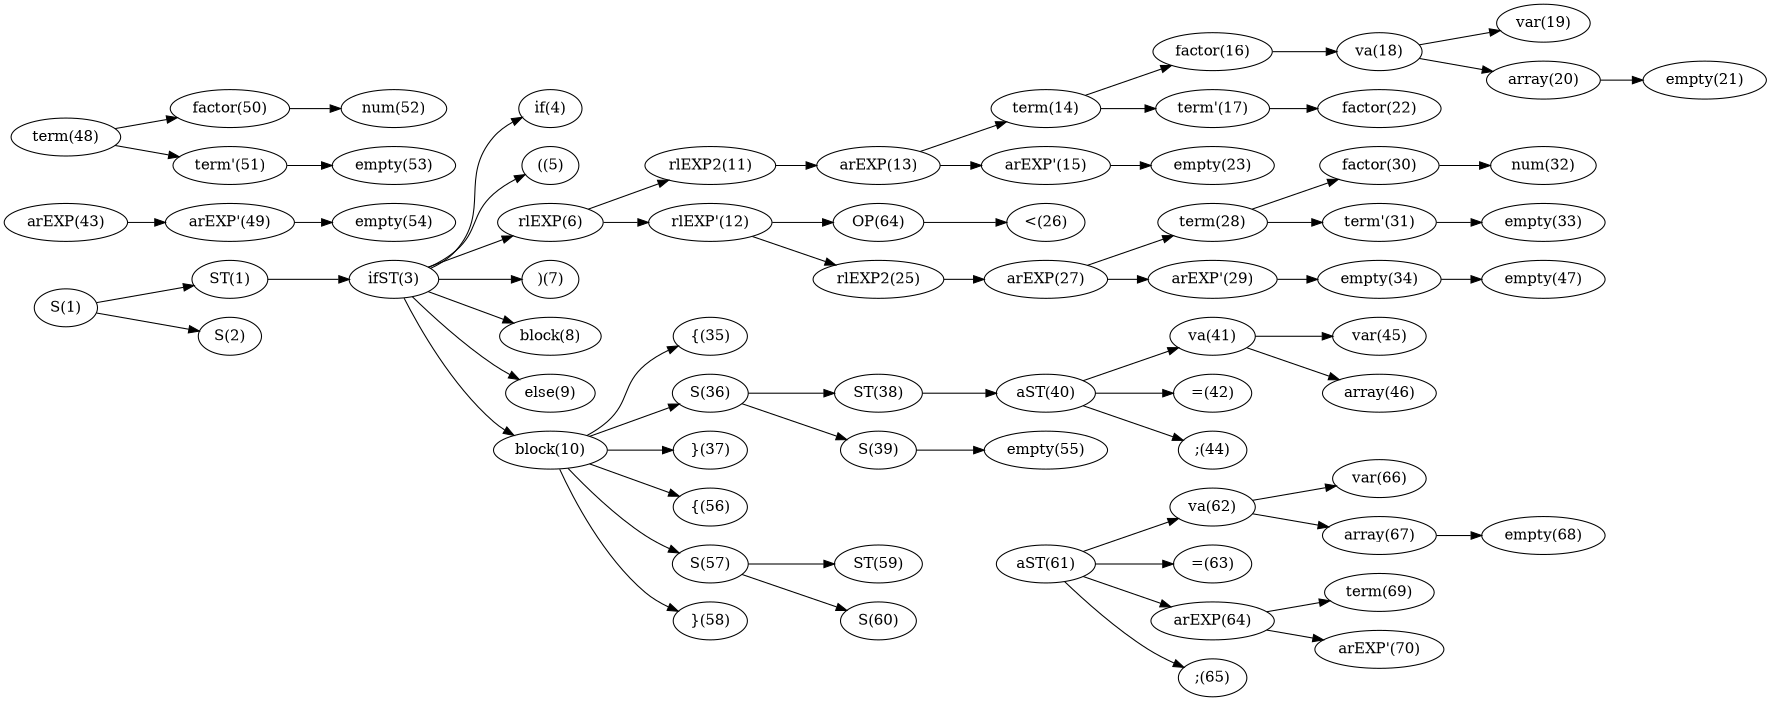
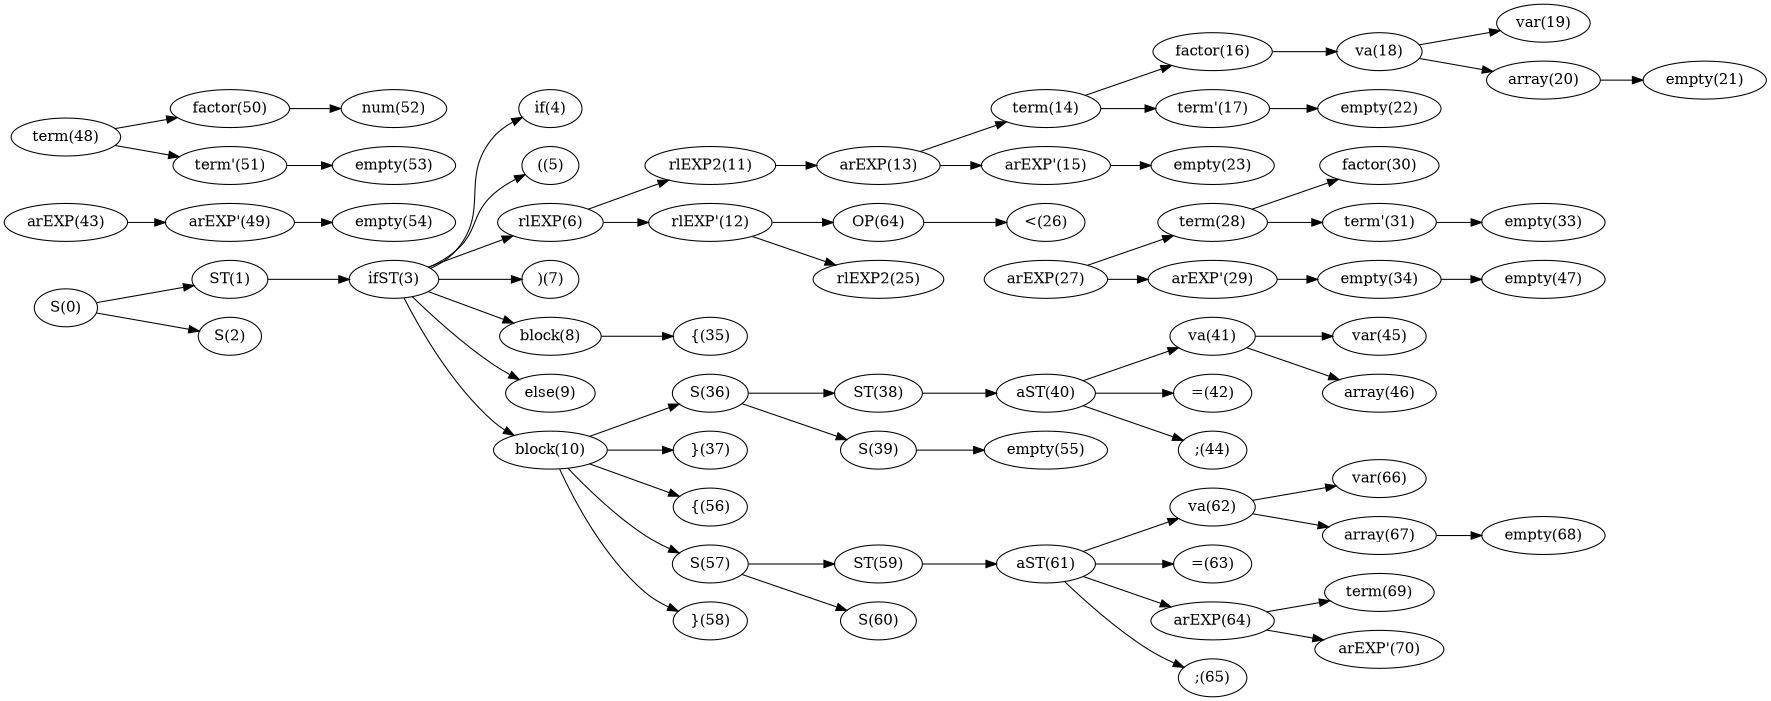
node "factor(22)": label "factor(22)" -> "empty(22)"
node "num(32)": removed
edge "rlEXP2(25)" -> "arEXP(27)": removed
node "S(1)": label "S(1)" -> "S(0)"
edge "block(10)" -> "{(35)": now "block(8)" -> "{(35)"
edge "ST(59)" -> "aST(61)": added
